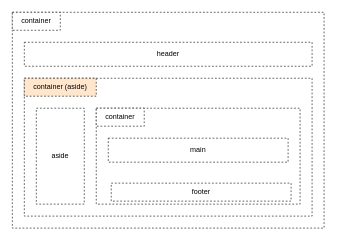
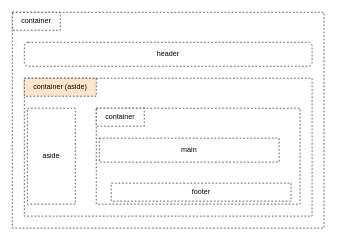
node "header": shape rectangle -> rounded rectangle
node "main": moved (198, 150) -> (189, 150)
node "aside": moved (60, 156) -> (51, 156)
